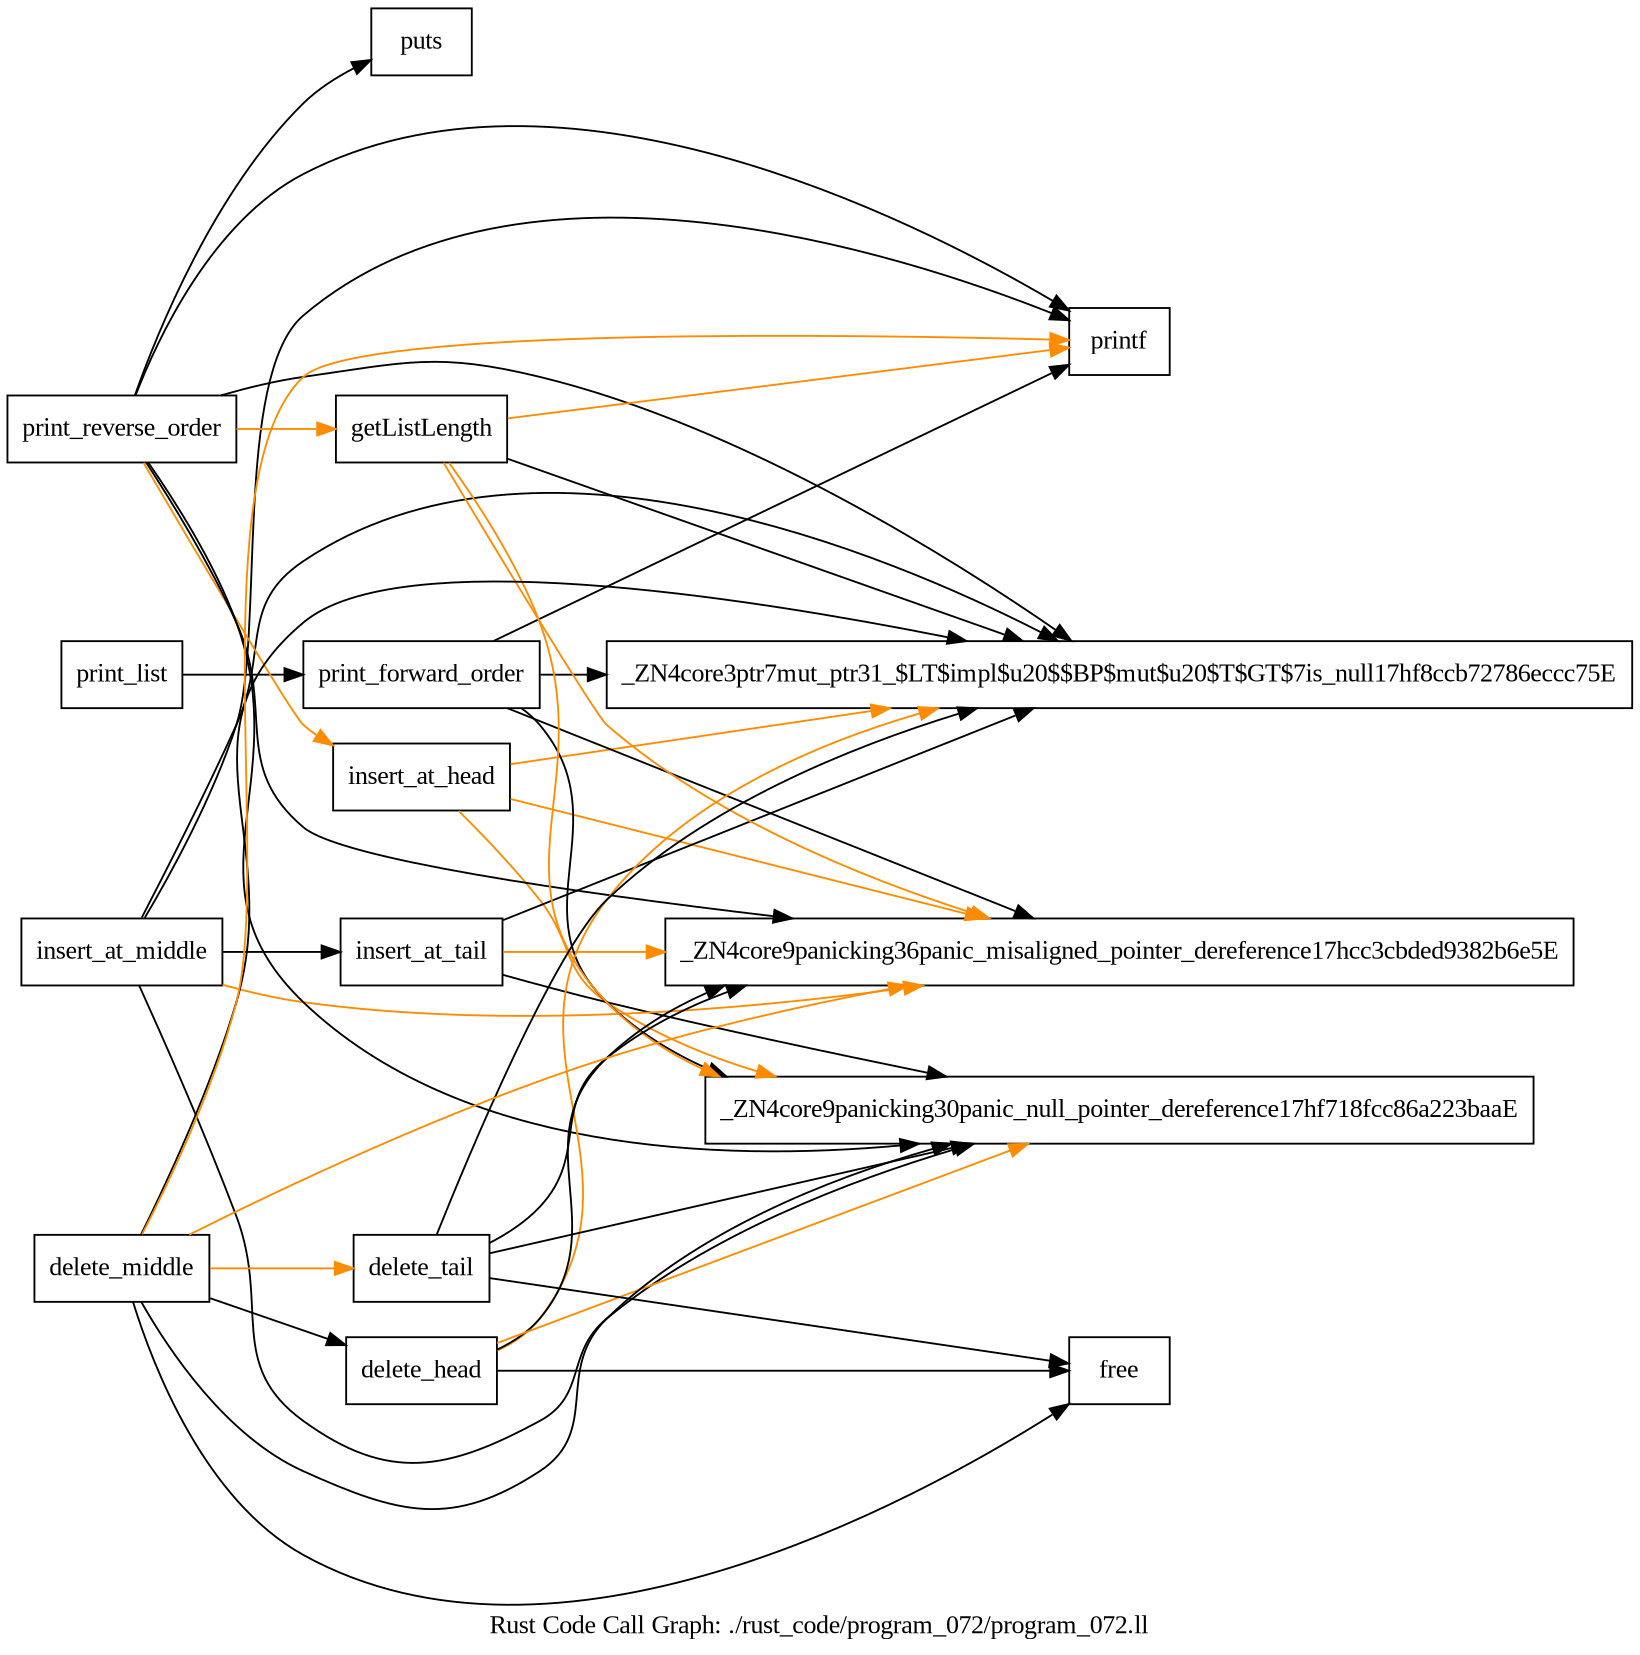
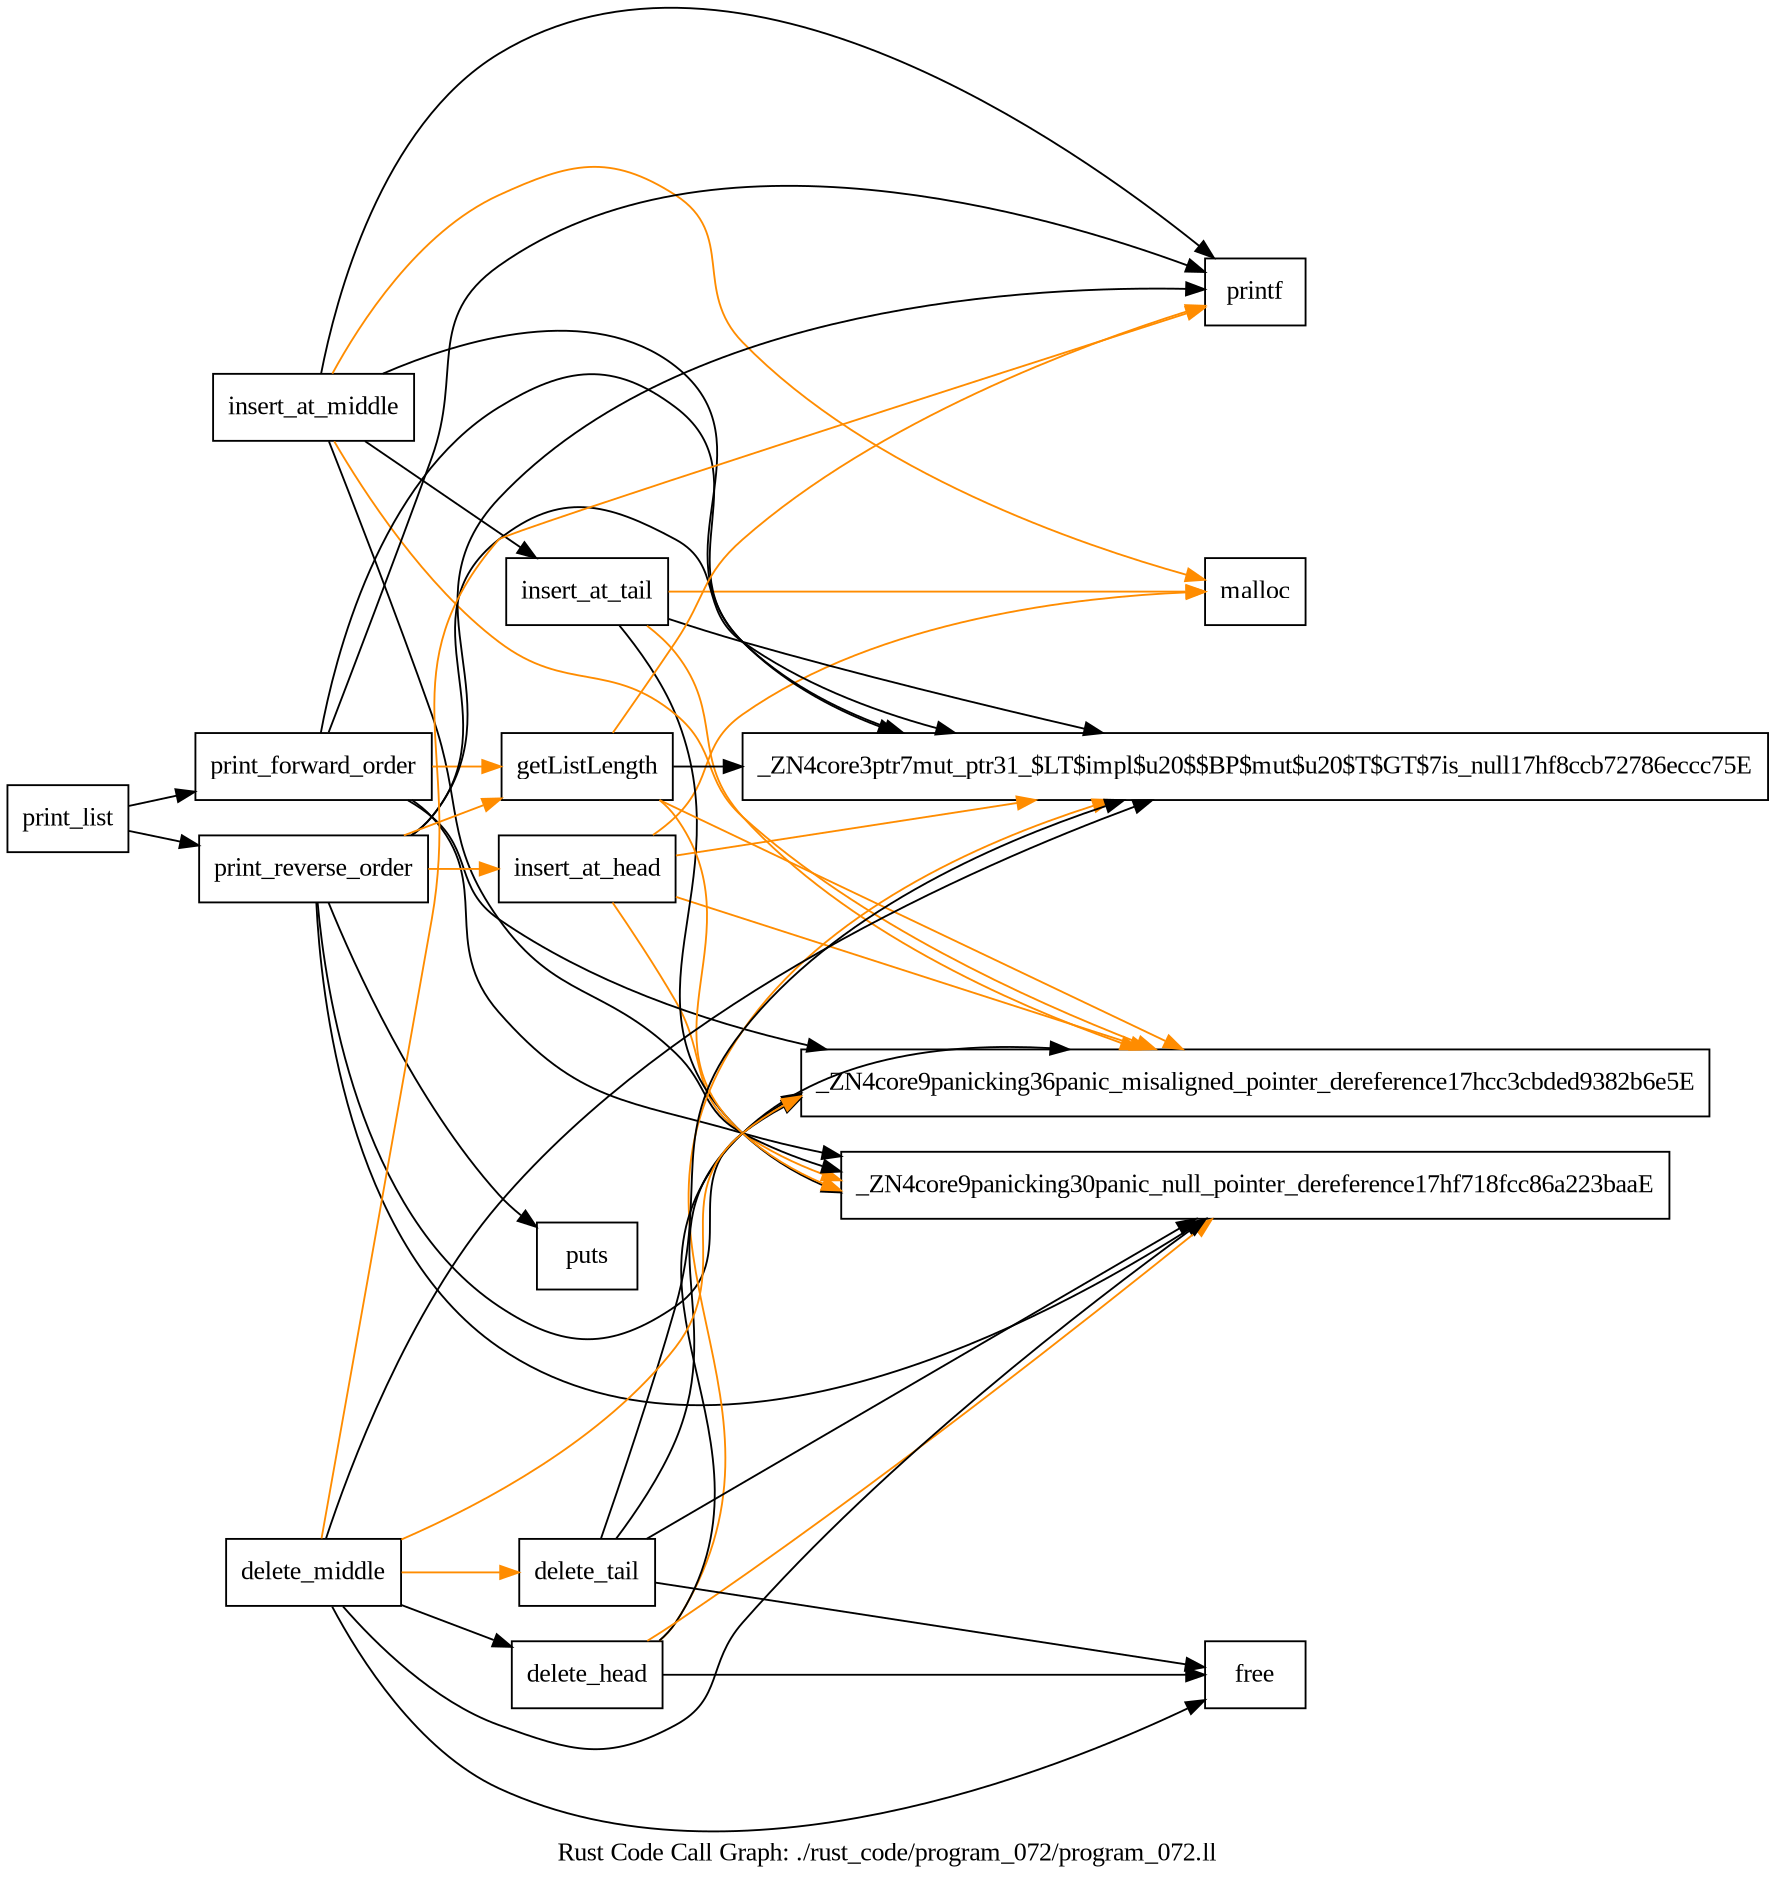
node "malloc": added
edge "print_forward_order" -> "getListLength": added
edge "print_list" -> "print_reverse_order": added
